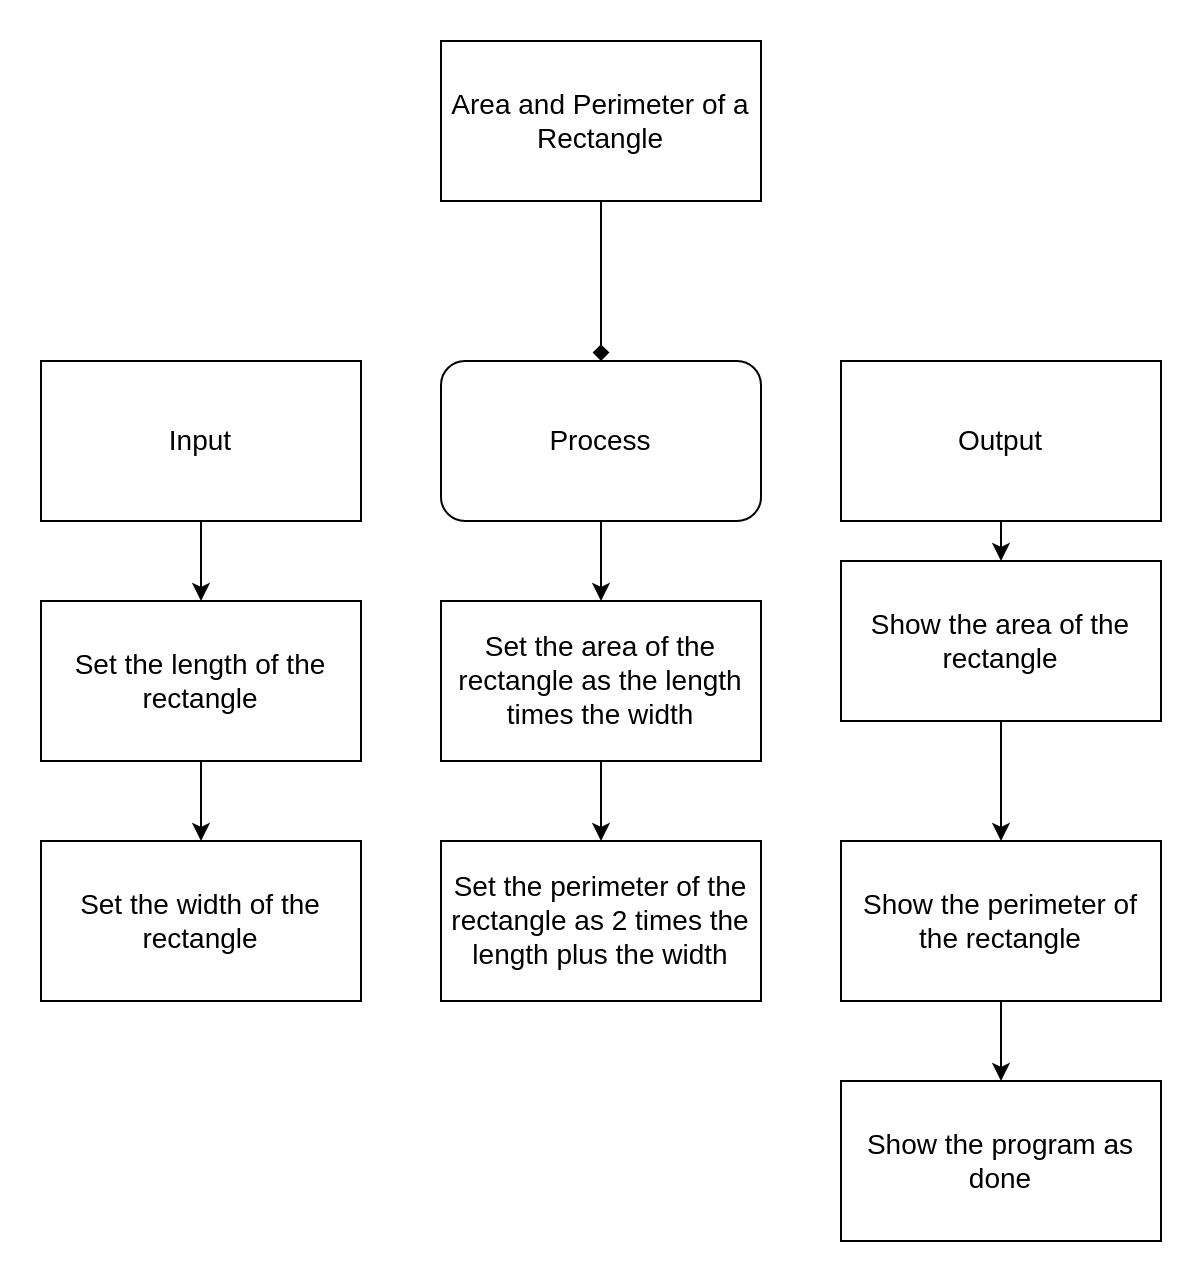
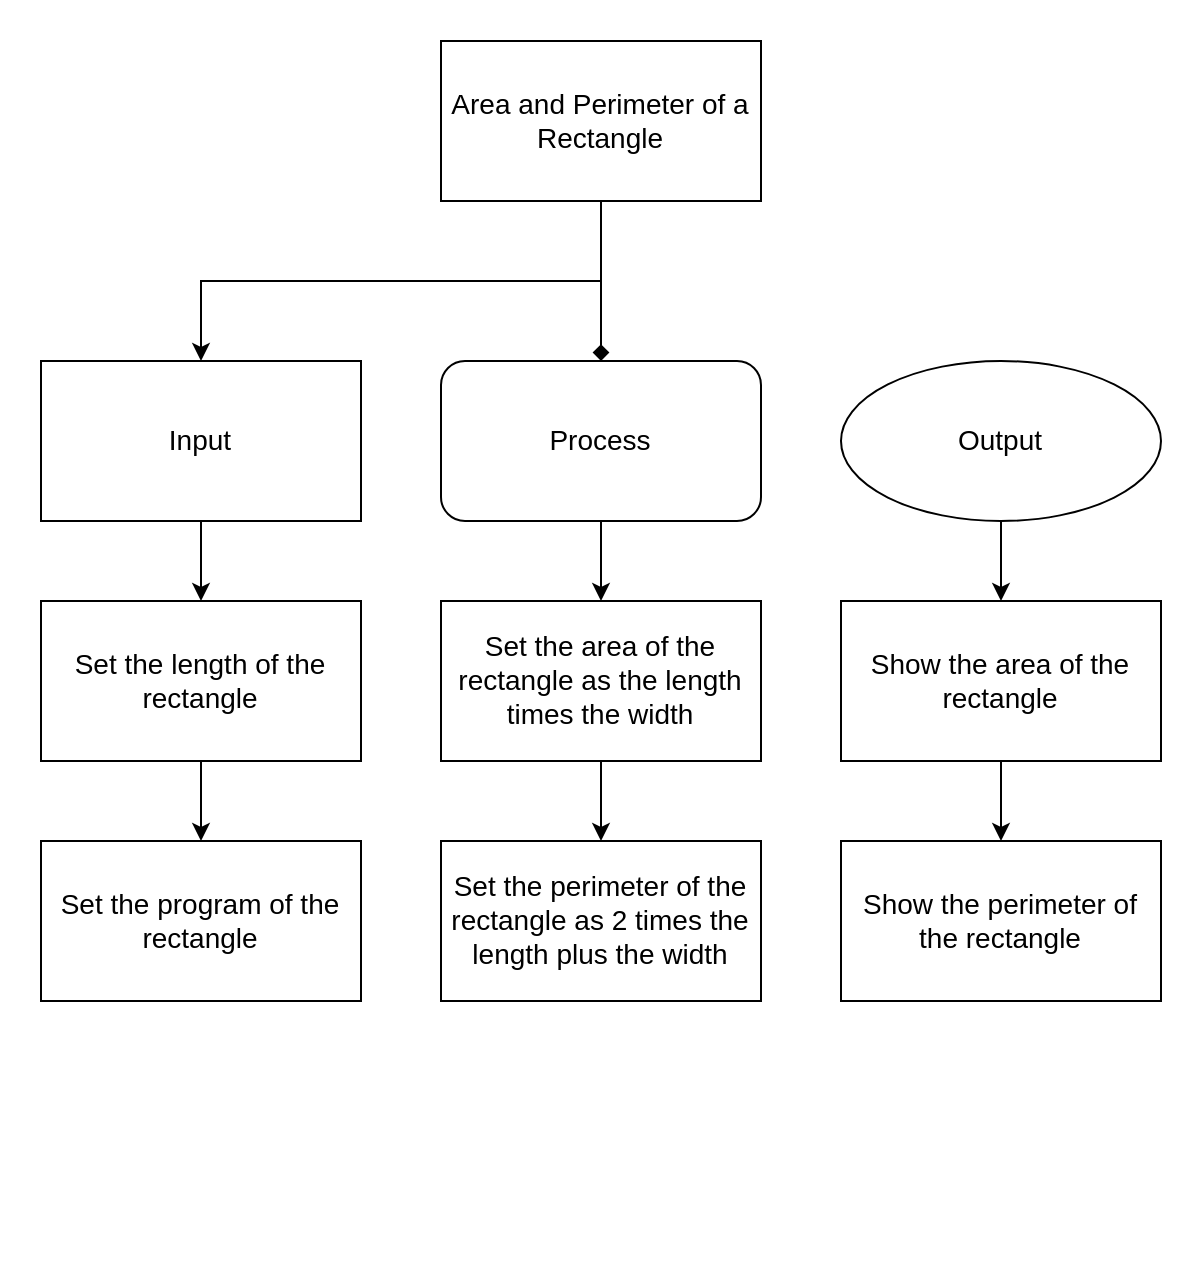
edge "Area and Perimeter of a Rectangle" -> "Input": added
node "Output": shape rectangle -> ellipse
node "Show the area of the rectangle": moved (1001, 641) -> (1001, 681)
node "Set the width of the rectangle": label "Set the width of the rectangle" -> "Set the program of the rectangle"
edge "Show the perimeter of the rectangle" -> "Show the program as done": removed
node "Show the program as done": removed
